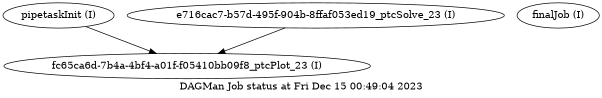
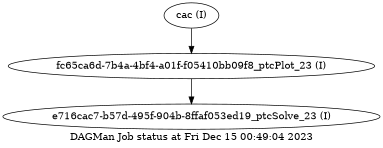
node "pipetaskInit (I)": label "pipetaskInit (I)" -> "cac (I)"
node "finalJob (I)": removed
edge "e716cac7-b57d-495f-904b-8ffaf053ed19_ptcSolve_23 (I)" -> "fc65ca6d-7b4a-4bf4-a01f-f05410bb09f8_ptcPlot_23 (I)": reversed
